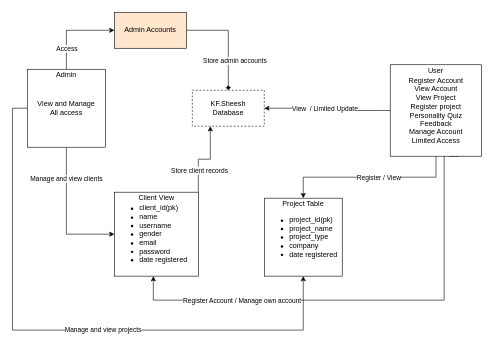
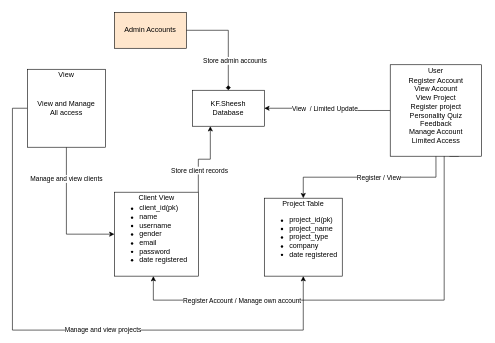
edge "View and Manage All access" -> "Admin Accounts": removed, label "Access"
node "Admin": label "Admin" -> "View"
node "KF.Sheesh Database": style dashed -> solid
